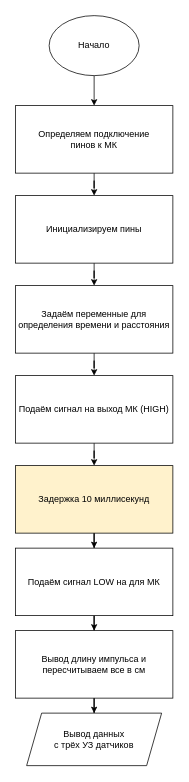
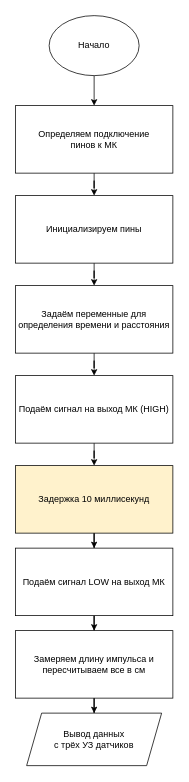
node "Подаём сигнал LOW на для МК": label "Подаём сигнал LOW на для МК" -> "Подаём сигнал LOW на выход МК"
node "Вывод длину импульса и пересчитываем все в см": label "Вывод длину импульса и пересчитываем все в см" -> "Замеряем длину импульса и пересчитываем все в см"
